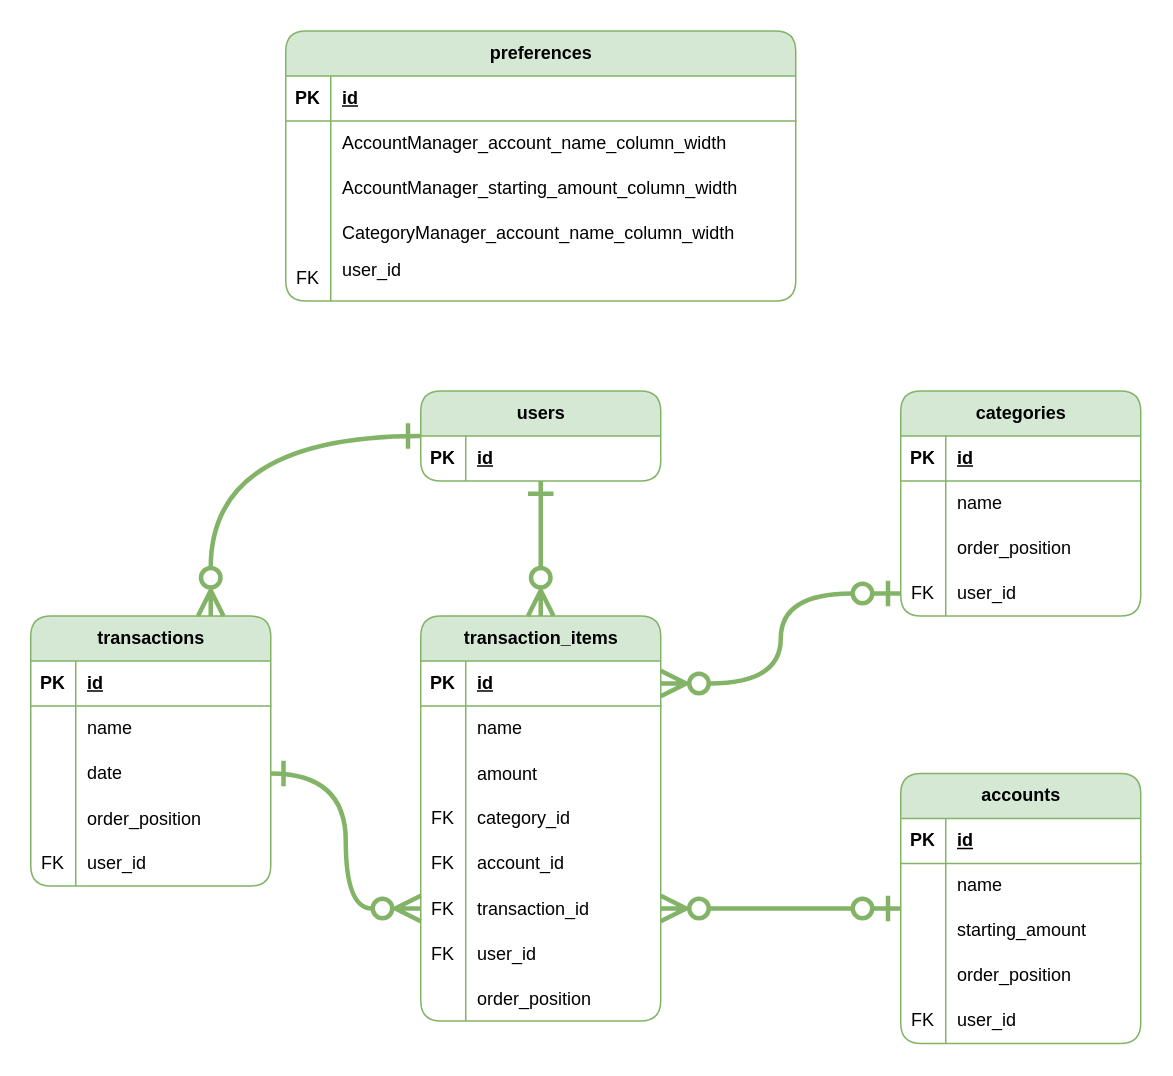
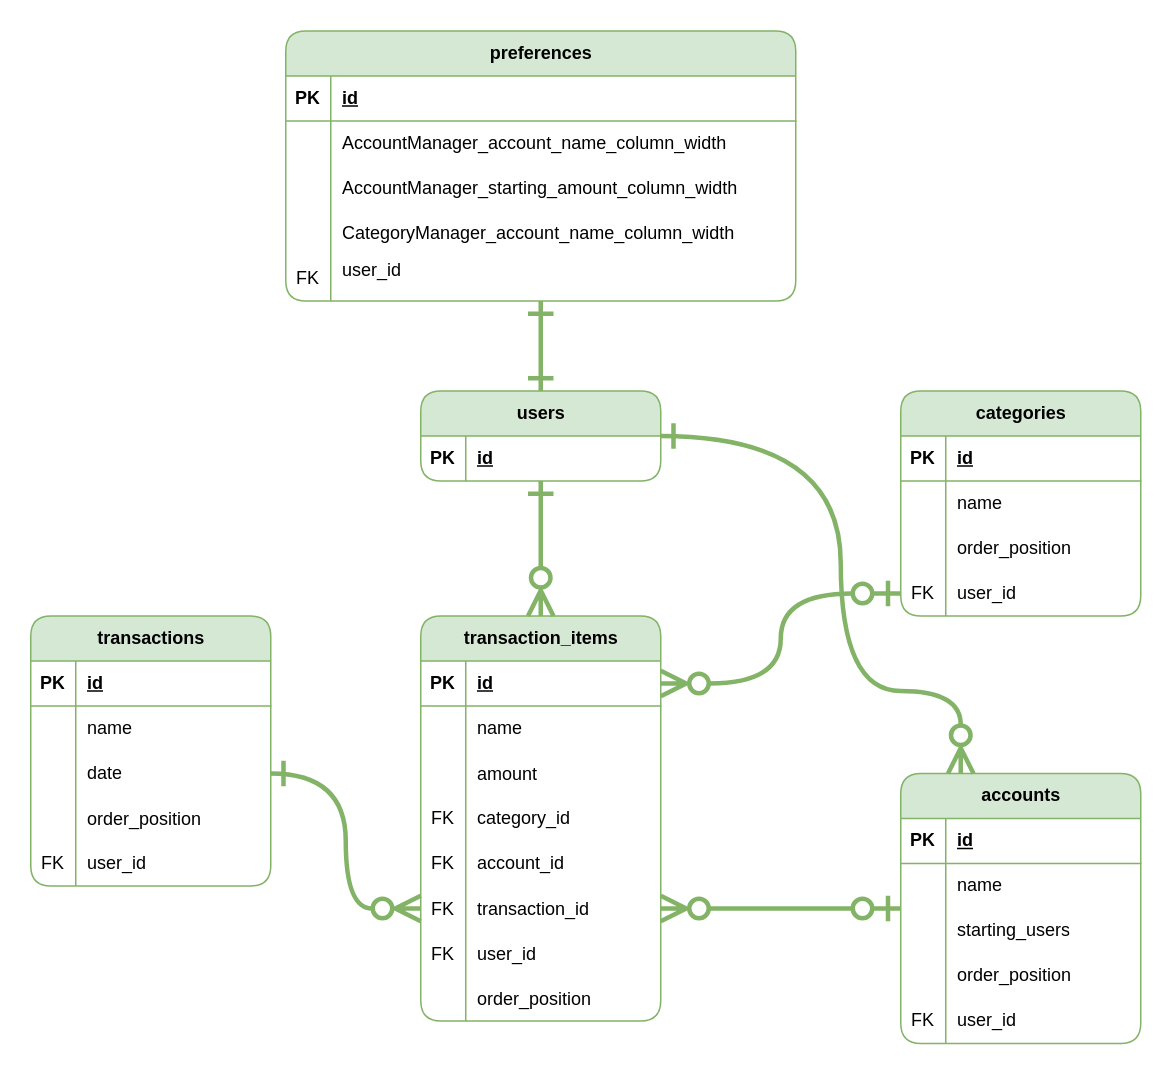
edge "preferences" -- "users": added
edge "users" -- "transactions": removed
edge "users" -- "accounts": added
node "starting_amount": label "starting_amount" -> "starting_users"
